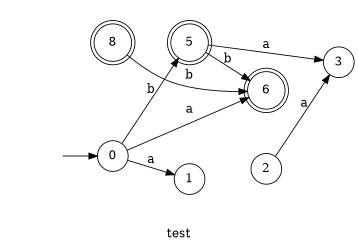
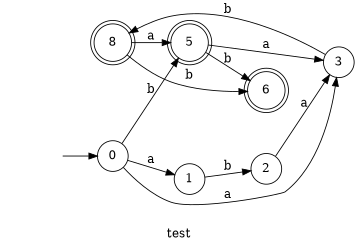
edge "3" -> "8": added, label "b"
edge "8" -> "5": added, label "a"
edge "0" -> "6": now "0" -> "3"
edge "1" -> "2": added, label "b"
